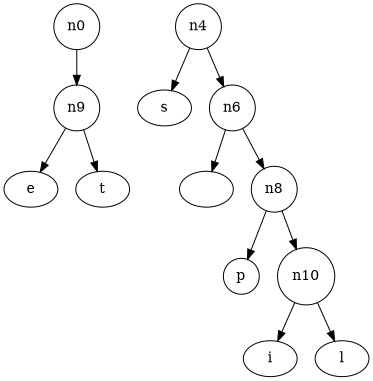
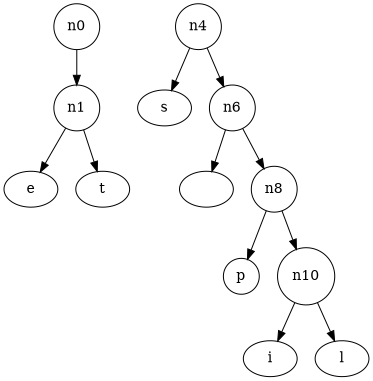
node "n9": label "n9" -> "n1"
